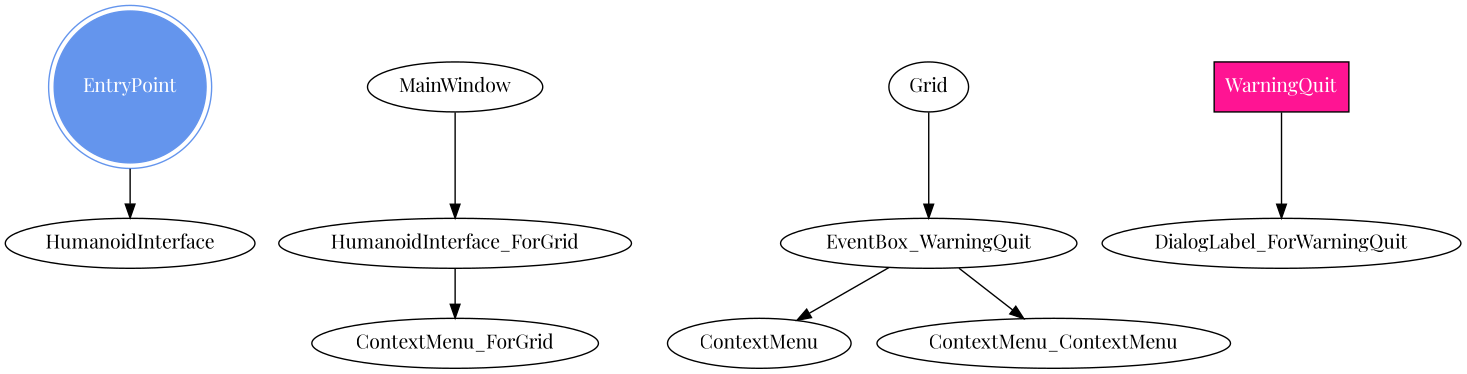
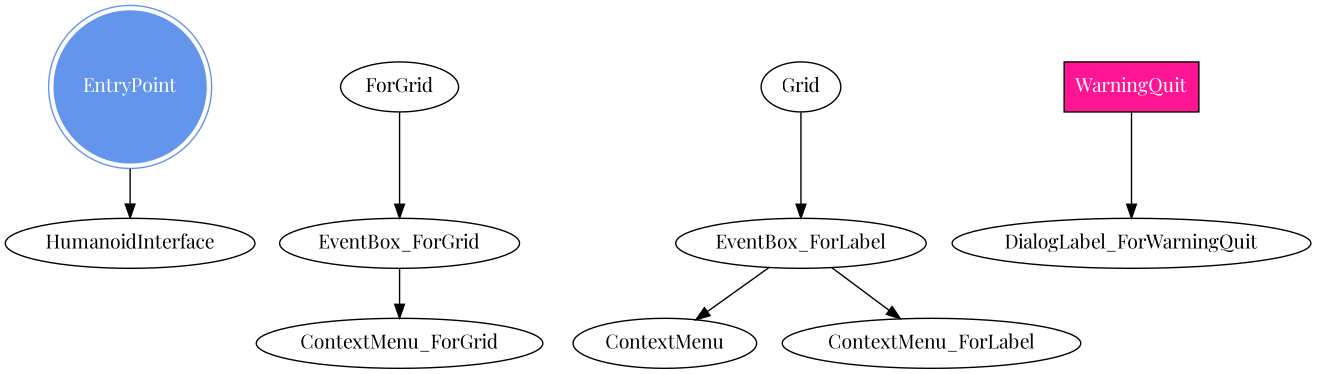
node "MainWindow": label "MainWindow" -> "ForGrid"
node "HumanoidInterface_ForGrid": label "HumanoidInterface_ForGrid" -> "EventBox_ForGrid"
node "EventBox_WarningQuit": label "EventBox_WarningQuit" -> "EventBox_ForLabel"
node "ContextMenu_ContextMenu": label "ContextMenu_ContextMenu" -> "ContextMenu_ForLabel"
